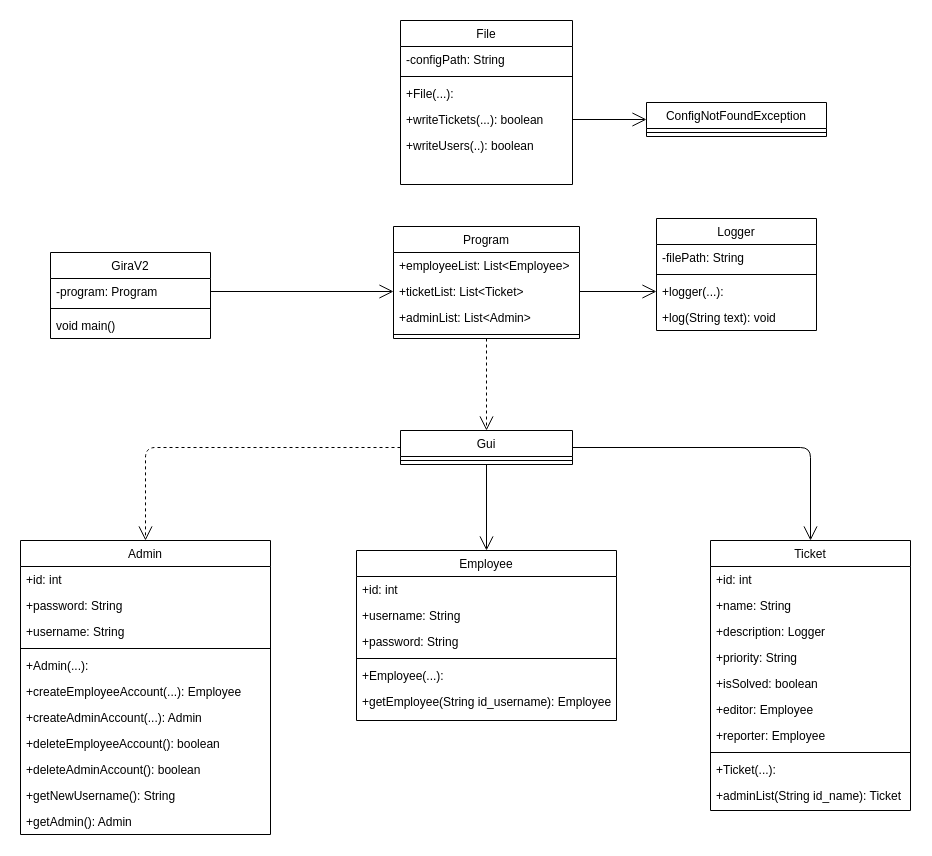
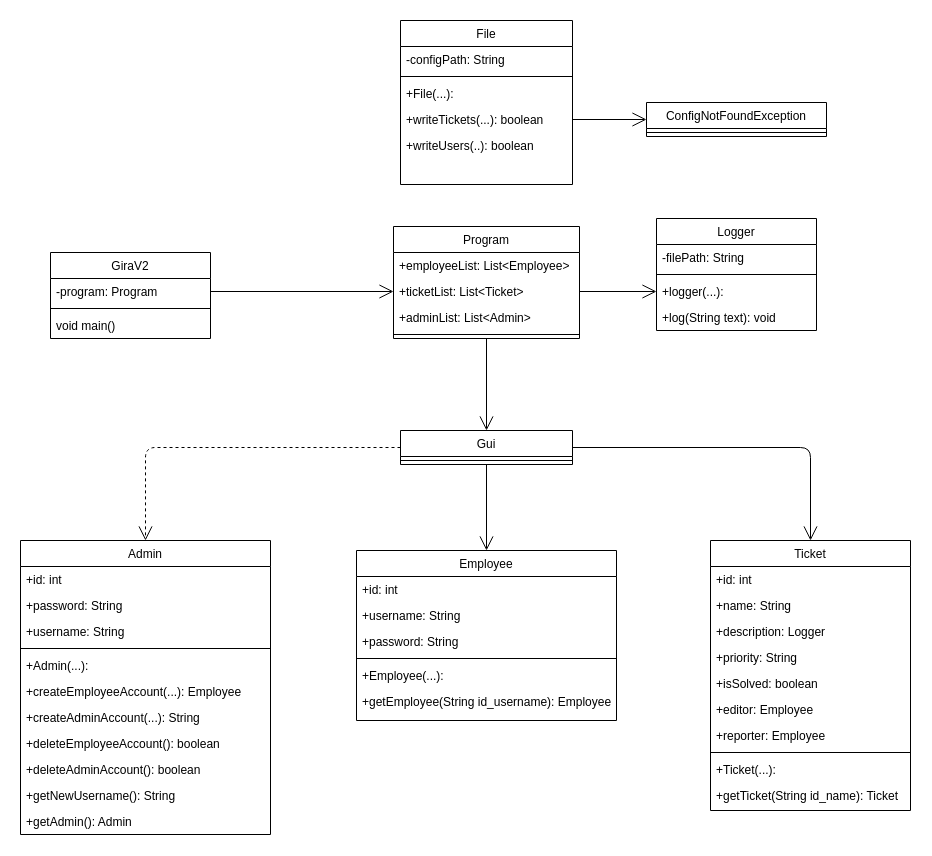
edge "Program" -> "Gui": style dashed -> solid
node "+createAdminAccount(...): Admin": label "+createAdminAccount(...): Admin" -> "+createAdminAccount(...): String"
node "+adminList(String id_name): Ticket": label "+adminList(String id_name): Ticket" -> "+getTicket(String id_name): Ticket"
